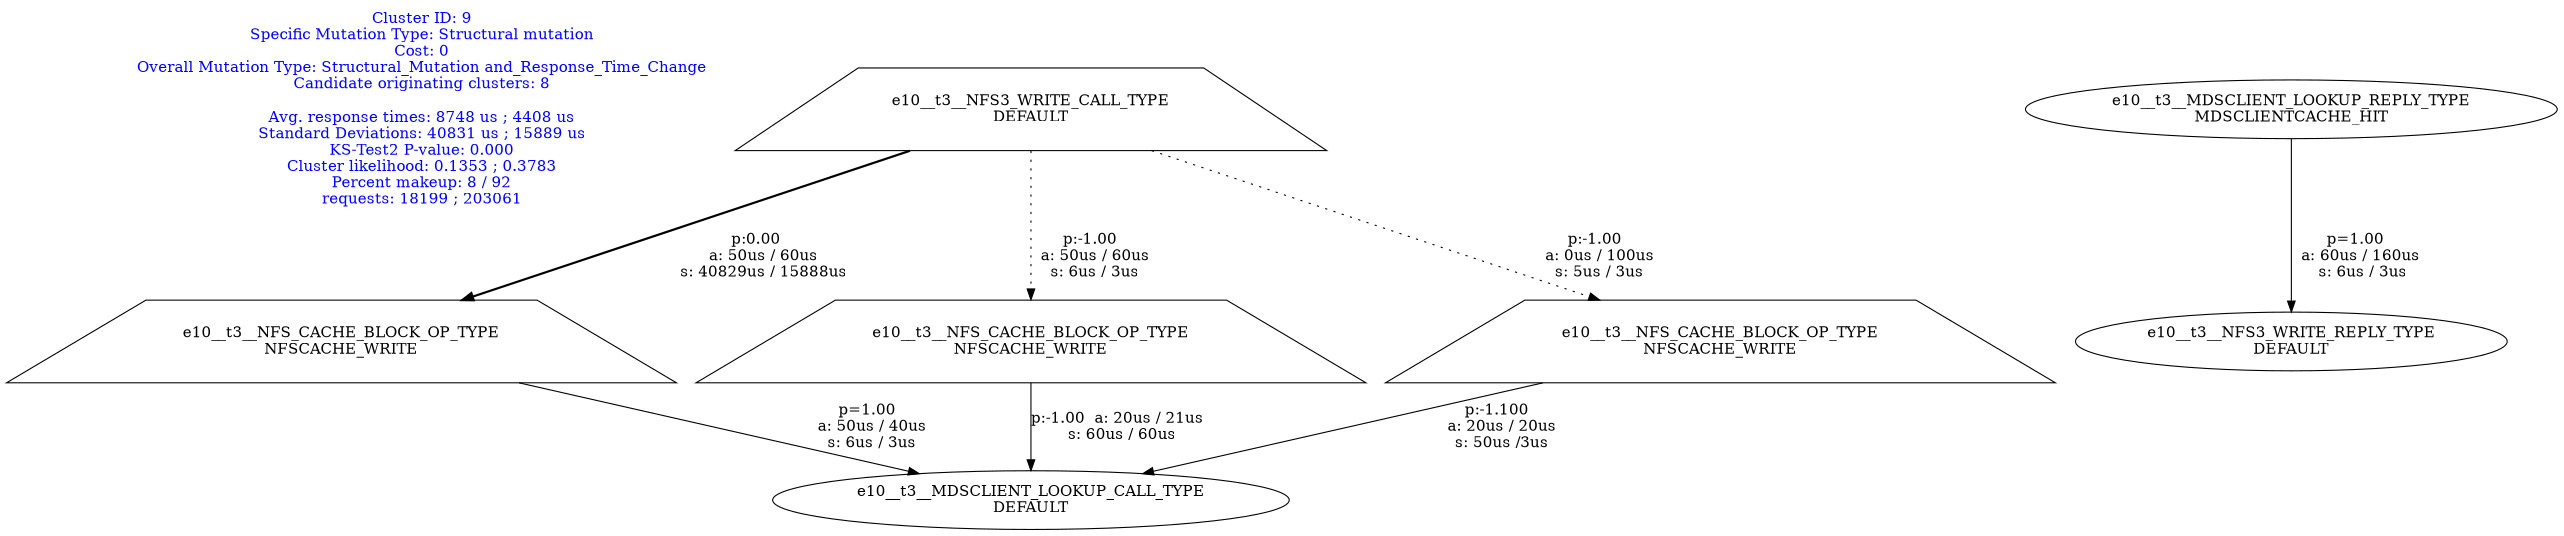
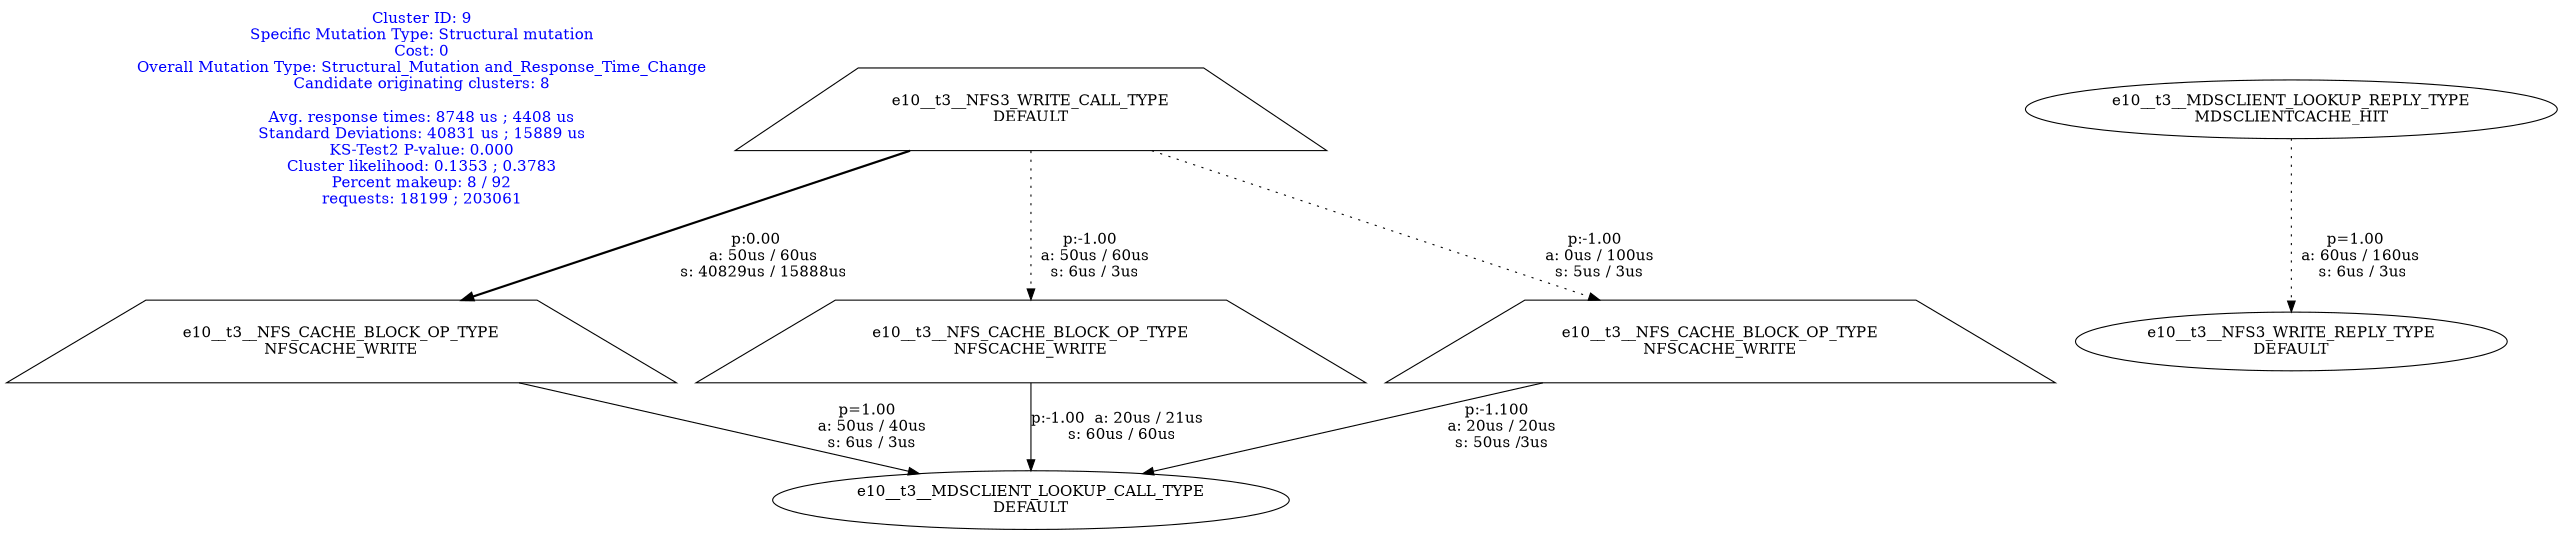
edge "e10__t3__MDSCLIENT_LOOKUP_REPLY_TYPE MDSCLIENTCACHE_HIT" -> "e10__t3__NFS3_WRITE_REPLY_TYPE DEFAULT": style solid -> dotted
